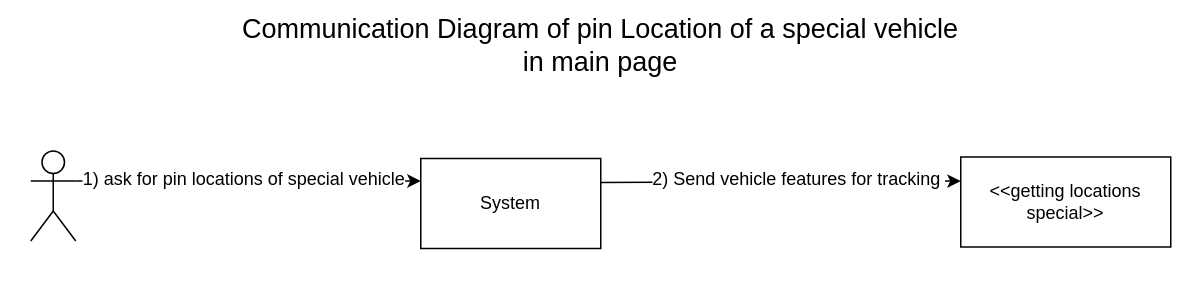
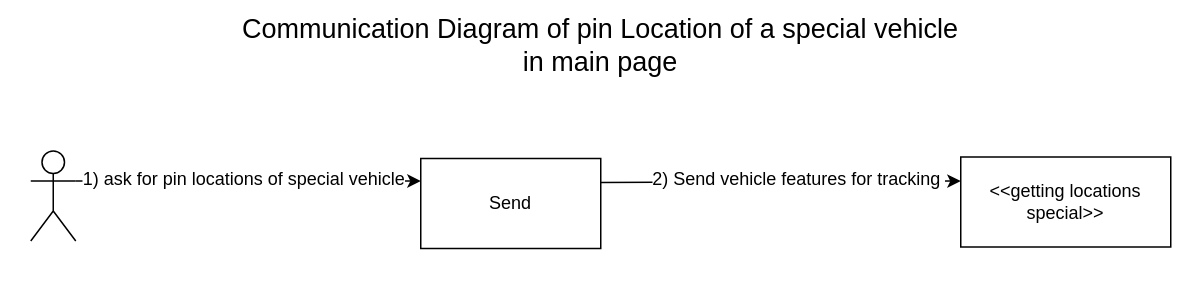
node "System": label "System" -> "Send"
